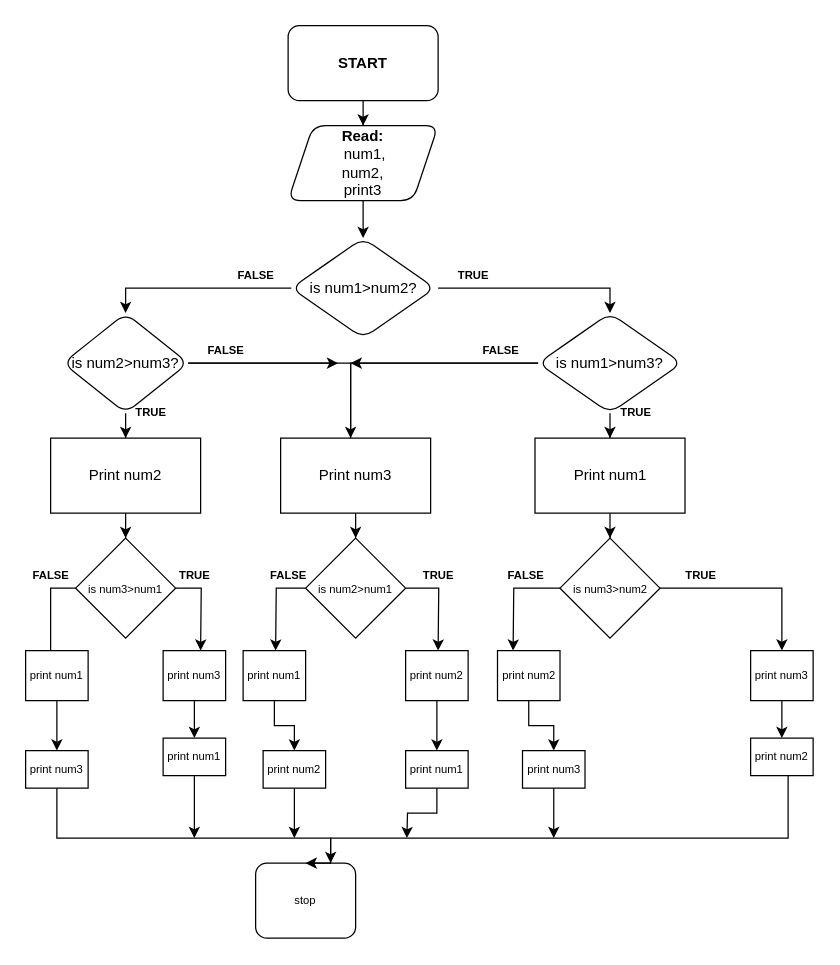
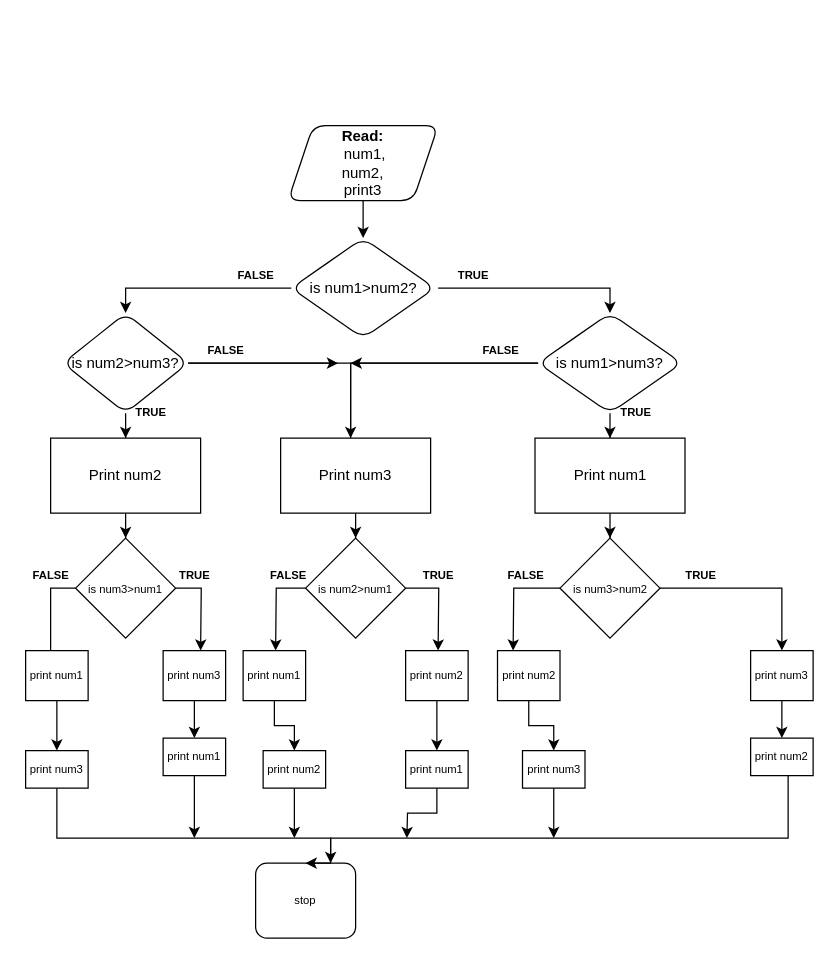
node "START": removed
edge "START" -> "Read: num1, num2, print3": removed
